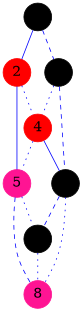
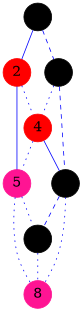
edge "5" -- "8": style dashed -> dotted
